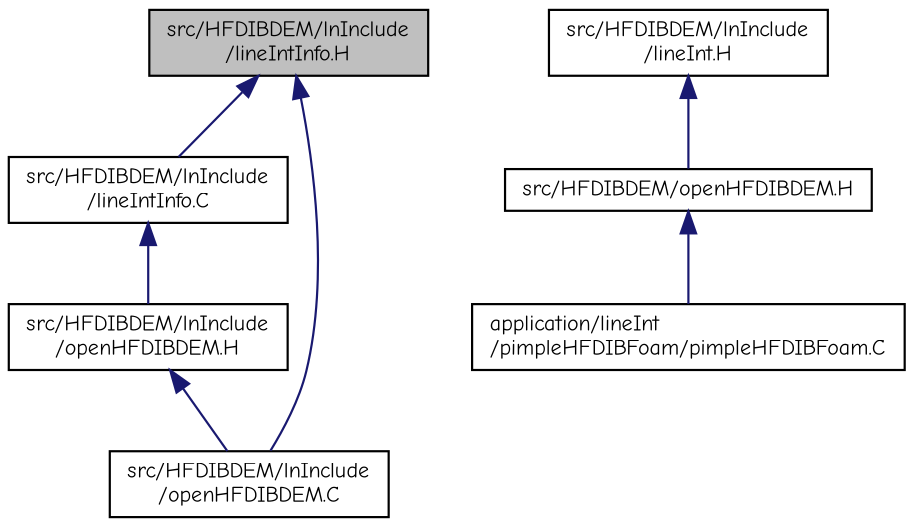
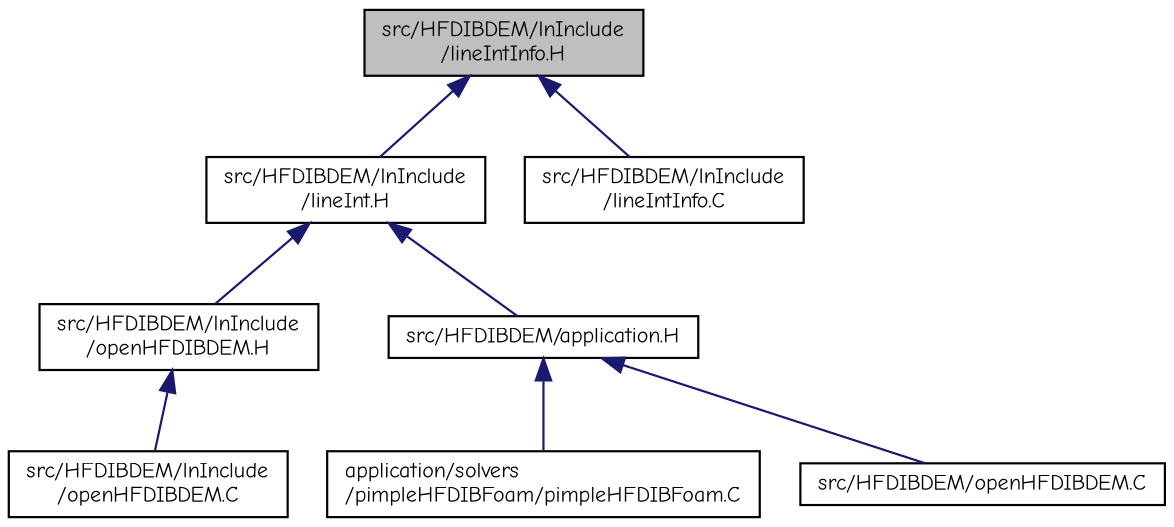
node "src/HFDIBDEM/openHFDIBDEM.H": label "src/HFDIBDEM/openHFDIBDEM.H" -> "src/HFDIBDEM/application.H"
edge "src/HFDIBDEM/lnInclude /openHFDIBDEM.H" -> "src/HFDIBDEM/lnInclude /lineIntInfo.C": now "src/HFDIBDEM/lnInclude /openHFDIBDEM.H" -> "src/HFDIBDEM/lnInclude /lineInt.H"
edge "src/HFDIBDEM/lnInclude /openHFDIBDEM.C" -> "src/HFDIBDEM/lnInclude /lineIntInfo.H": now "src/HFDIBDEM/lnInclude /lineInt.H" -> "src/HFDIBDEM/lnInclude /lineIntInfo.H"
node "application/lineInt /pimpleHFDIBFoam/pimpleHFDIBFoam.C": label "application/lineInt /pimpleHFDIBFoam/pimpleHFDIBFoam.C" -> "application/solvers /pimpleHFDIBFoam/pimpleHFDIBFoam.C"
node "src/HFDIBDEM/openHFDIBDEM.C": added
